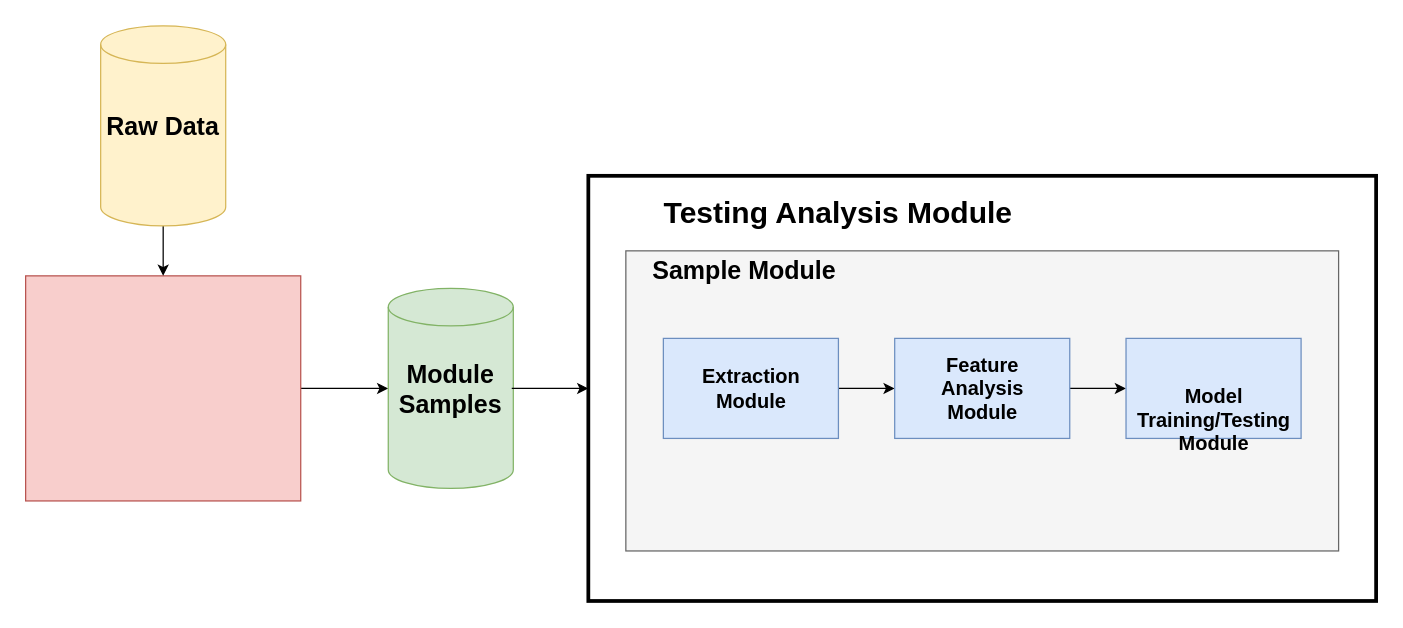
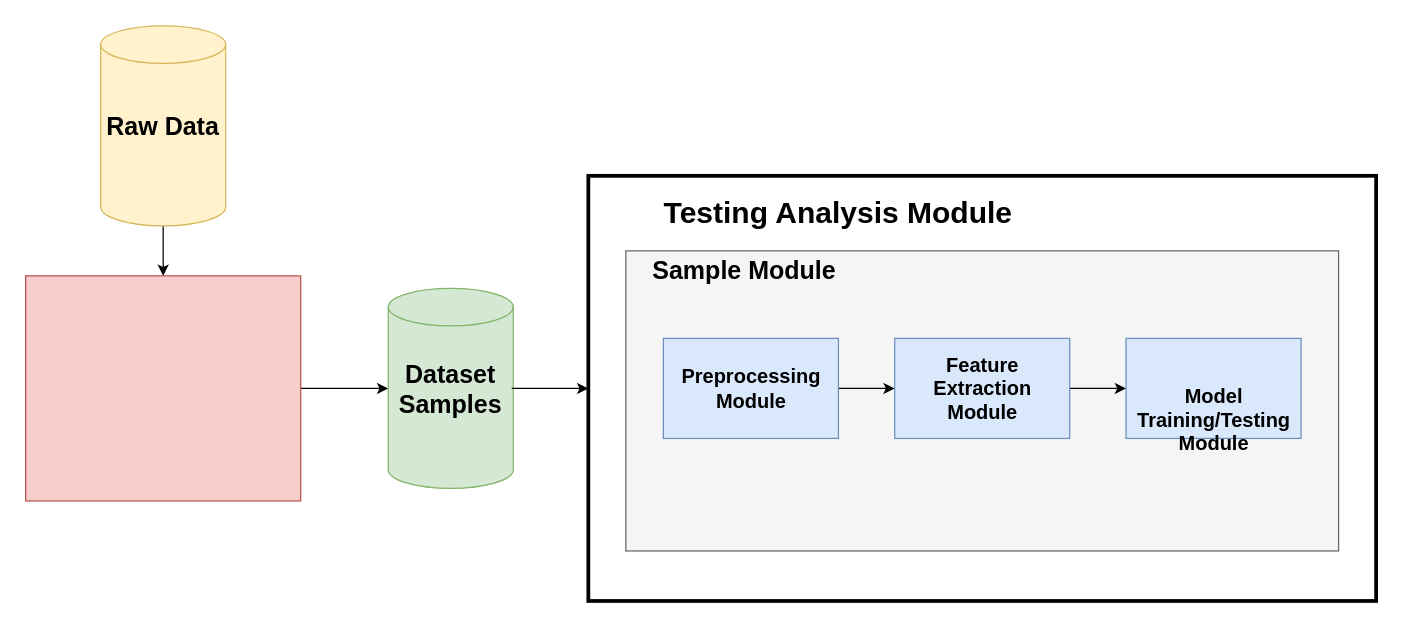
node "Module Samples": label "Module Samples" -> "Dataset Samples"
node "Extraction Module": label "Extraction Module" -> "Preprocessing Module"
node "Feature Analysis Module": label "Feature Analysis Module" -> "Feature Extraction Module"
